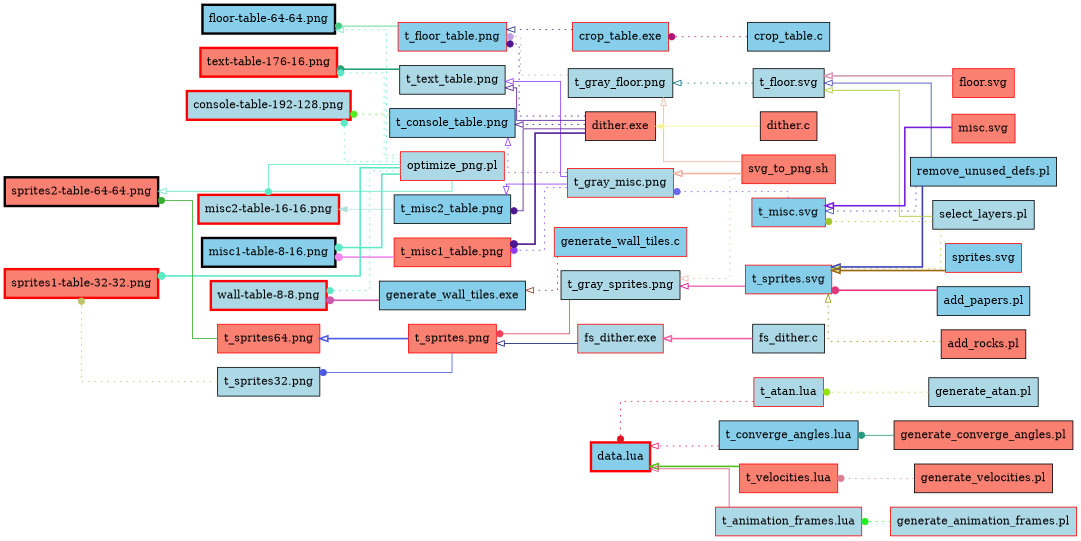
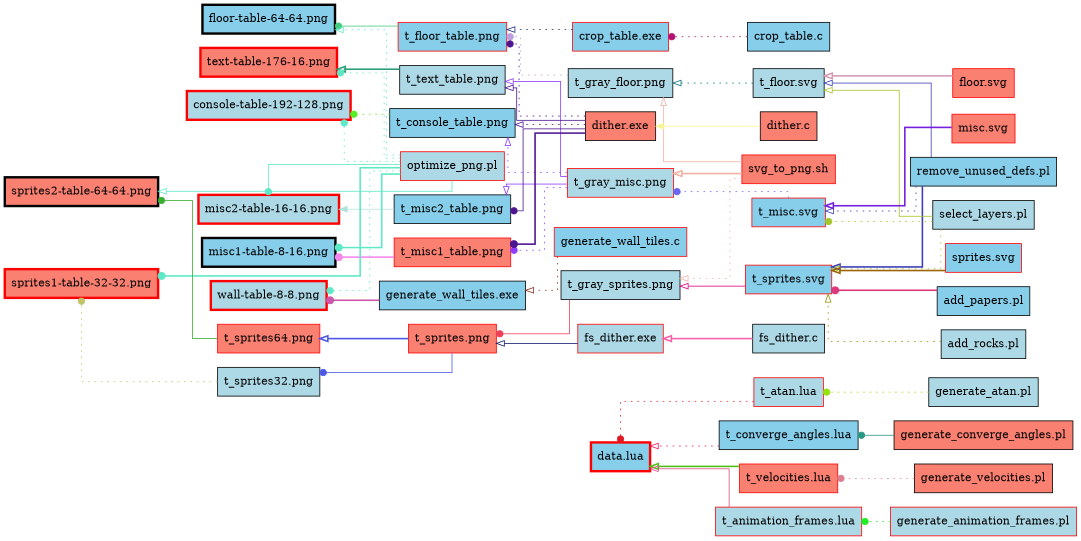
edge "t_text_table.png" -> "text-table-176-16.png": arrowhead dot -> onormal
node "add_rocks.pl": fillcolor salmon -> lightblue
